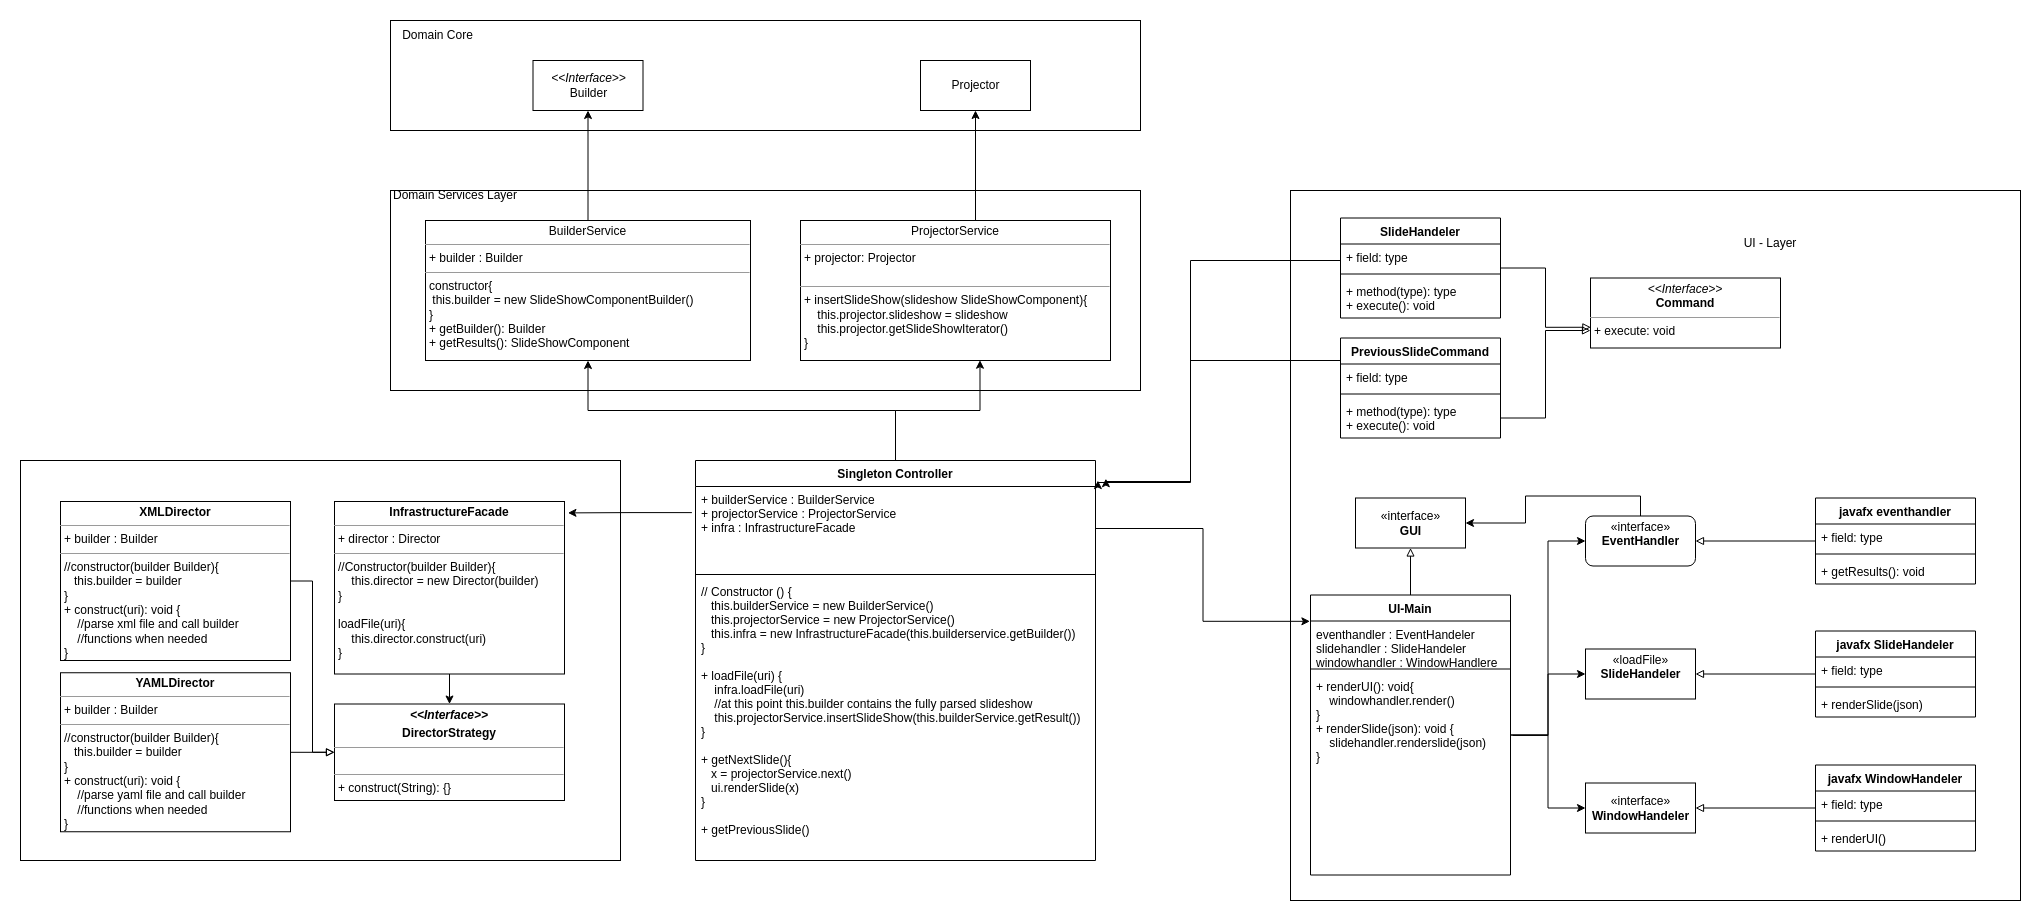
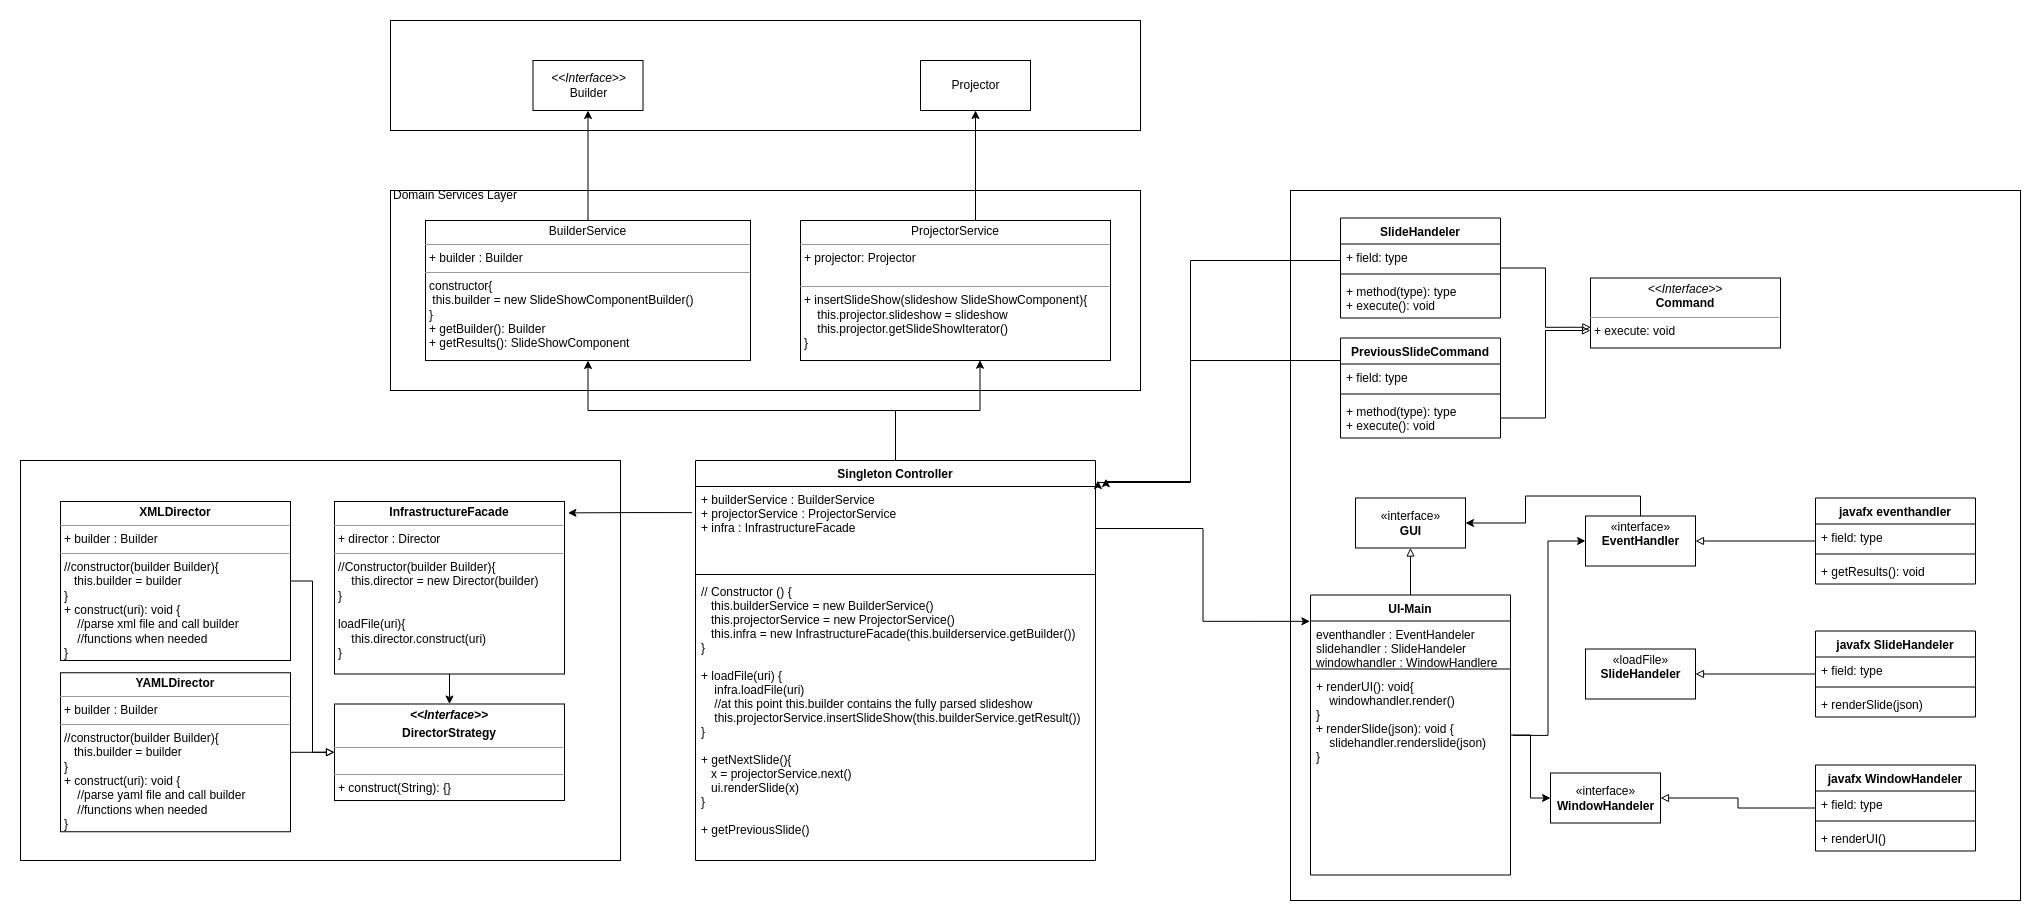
node "Domain Core": removed
node "UI - Layer": removed
node "«interface» EventHandler": shape rounded rectangle -> rectangle
edge "UI-Main" -> "«loadFile» SlideHandeler": removed
node "«interface» WindowHandeler": moved (1641, 808) -> (1606, 798)
